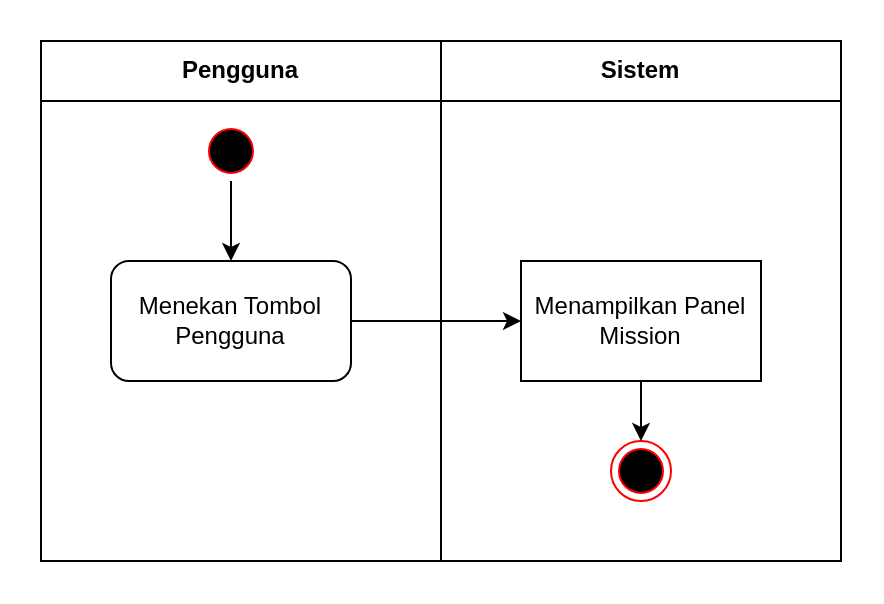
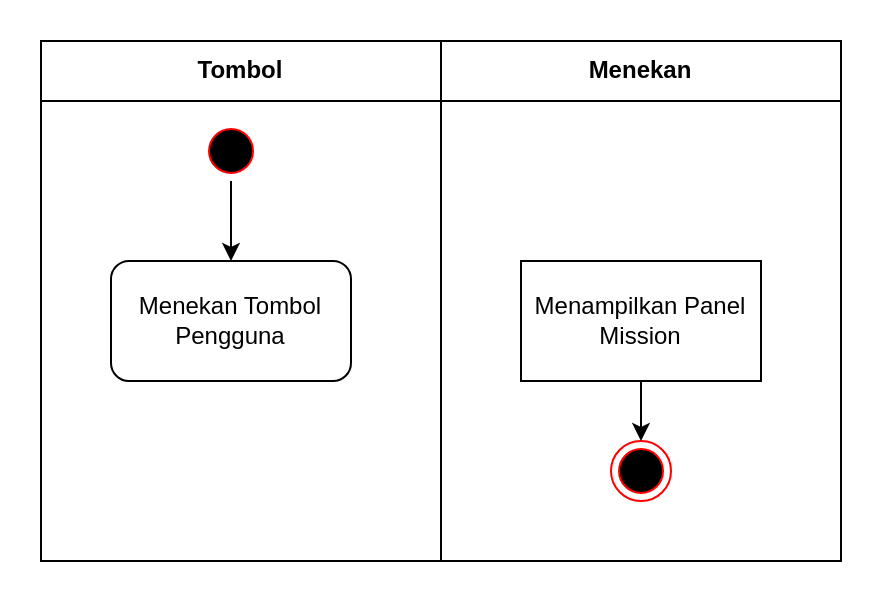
node "Pengguna": label "Pengguna" -> "Tombol"
node "Sistem": label "Sistem" -> "Menekan"
edge "Menekan Tombol Pengguna" -> "Menampilkan Panel Mission": removed
